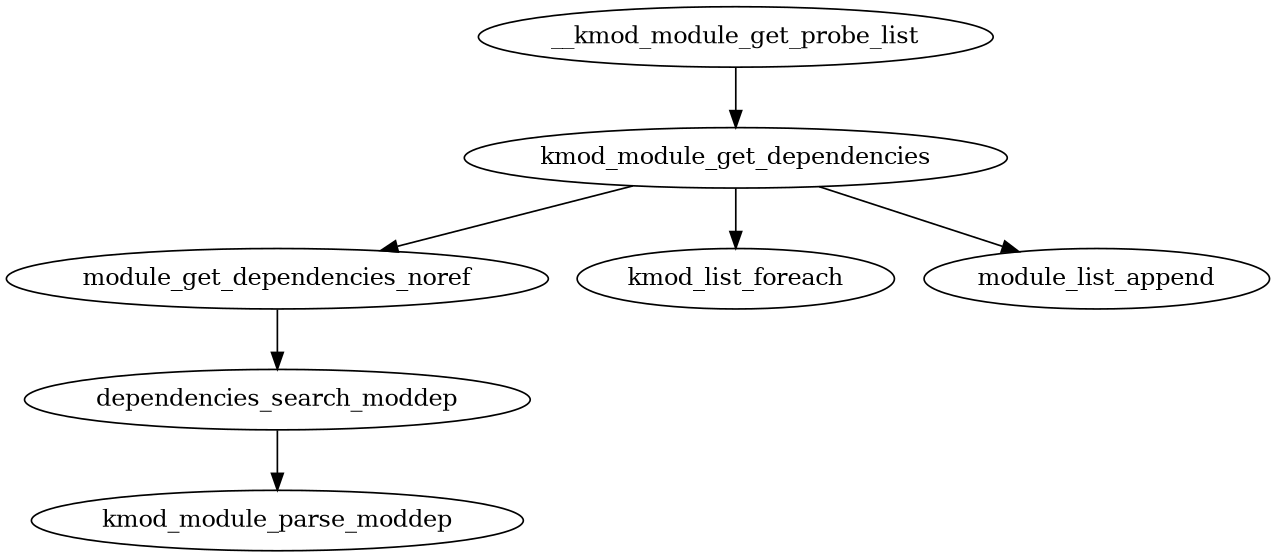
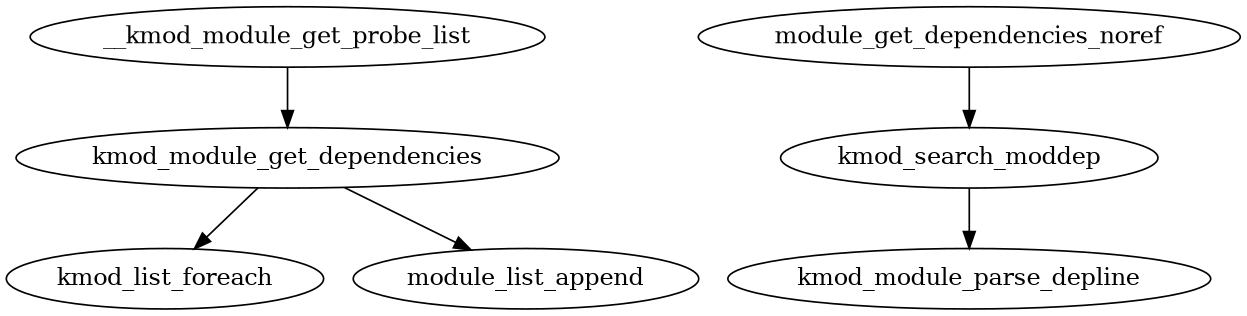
edge "kmod_module_get_dependencies" -> "module_get_dependencies_noref": removed
node "dependencies_search_moddep": label "dependencies_search_moddep" -> "kmod_search_moddep"
node "kmod_module_parse_moddep": label "kmod_module_parse_moddep" -> "kmod_module_parse_depline"
